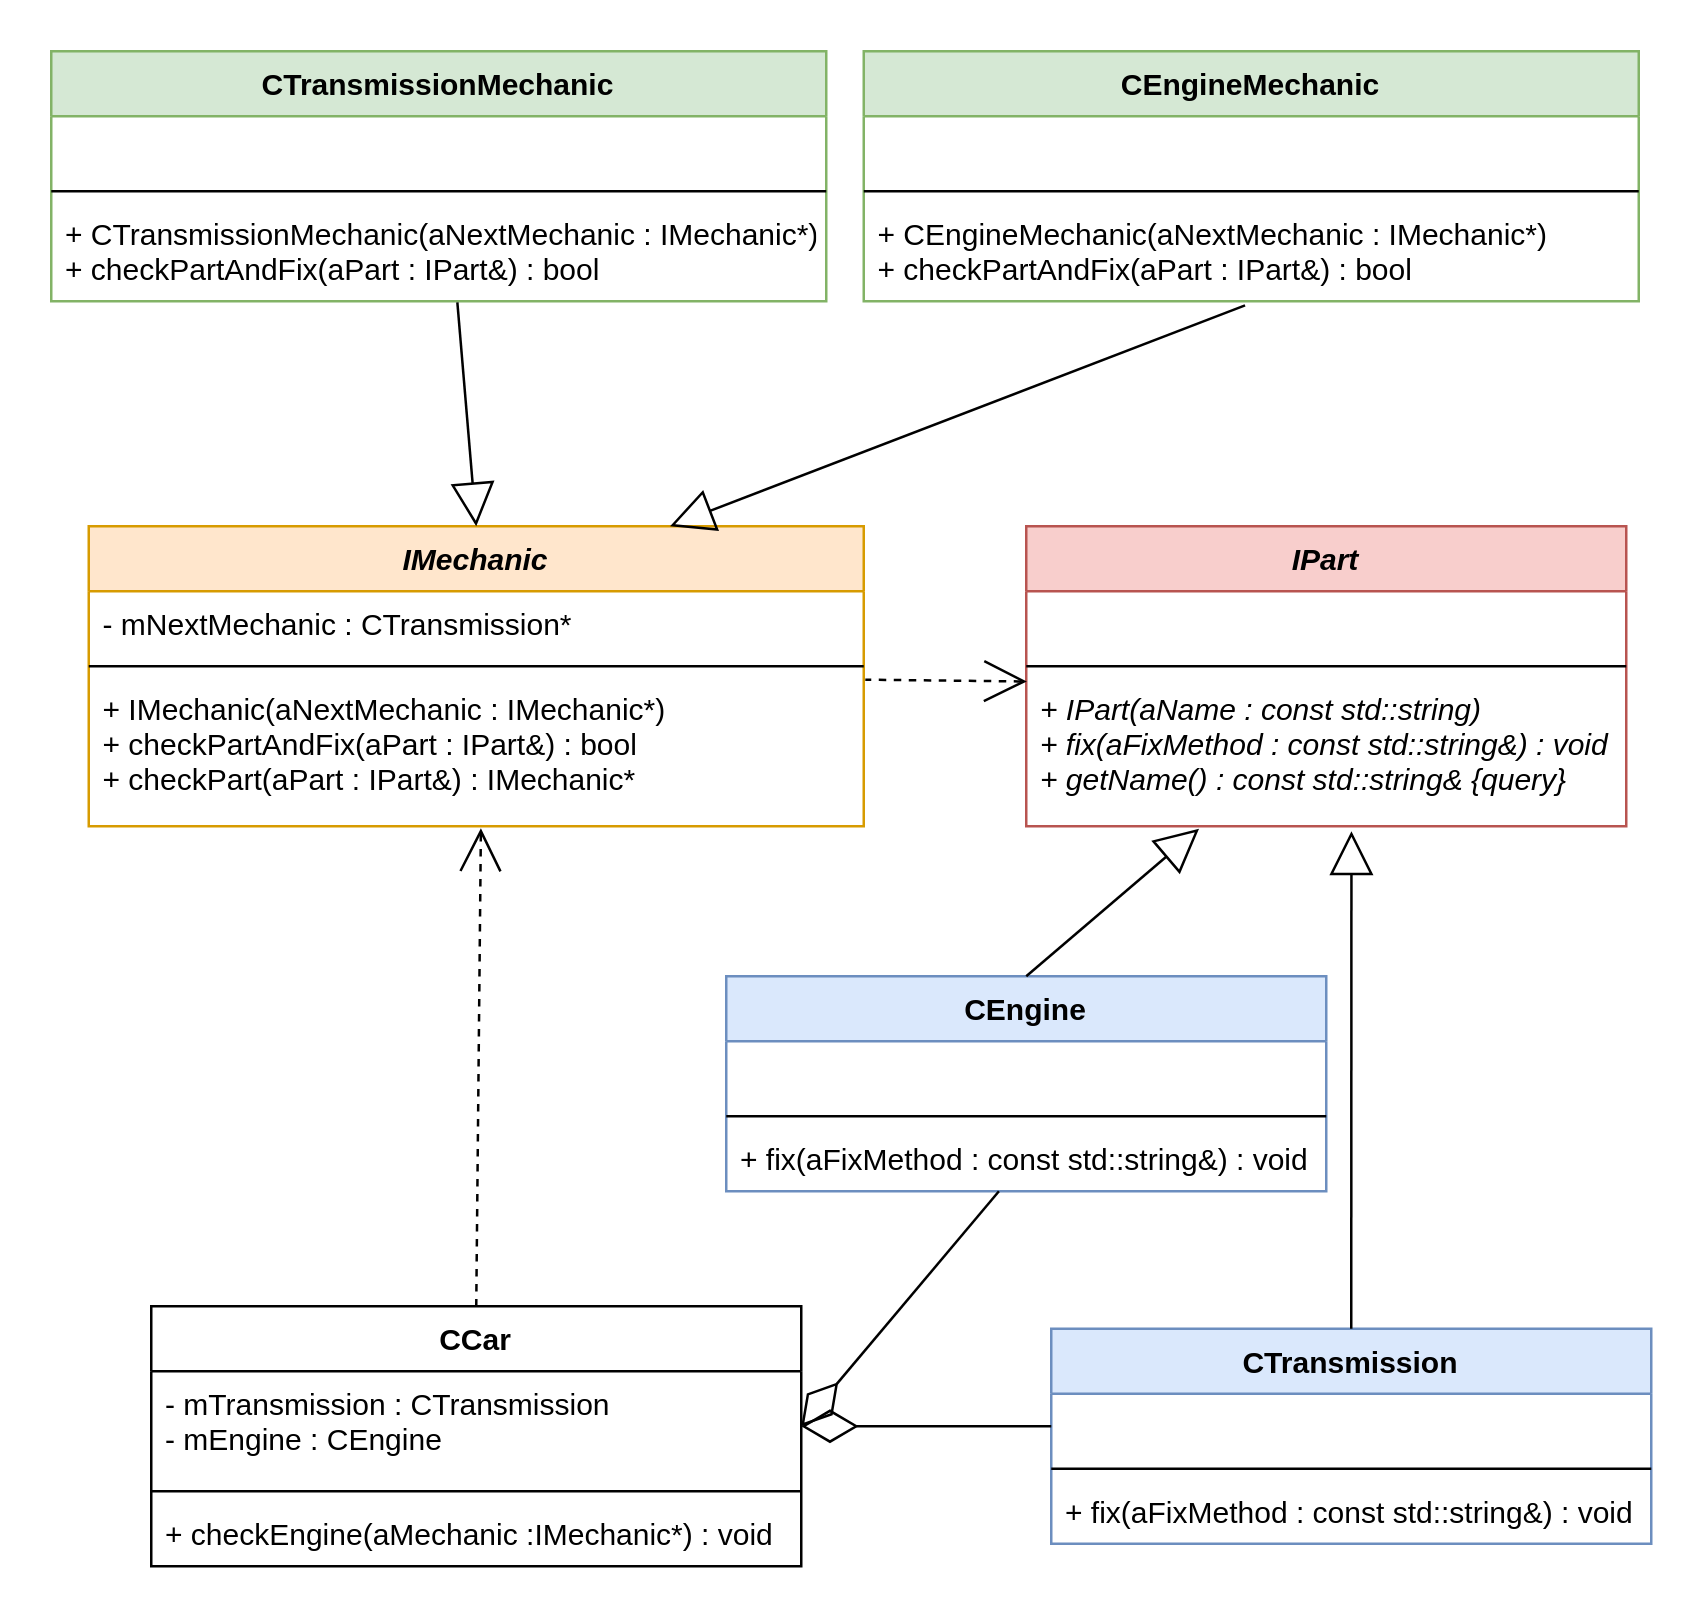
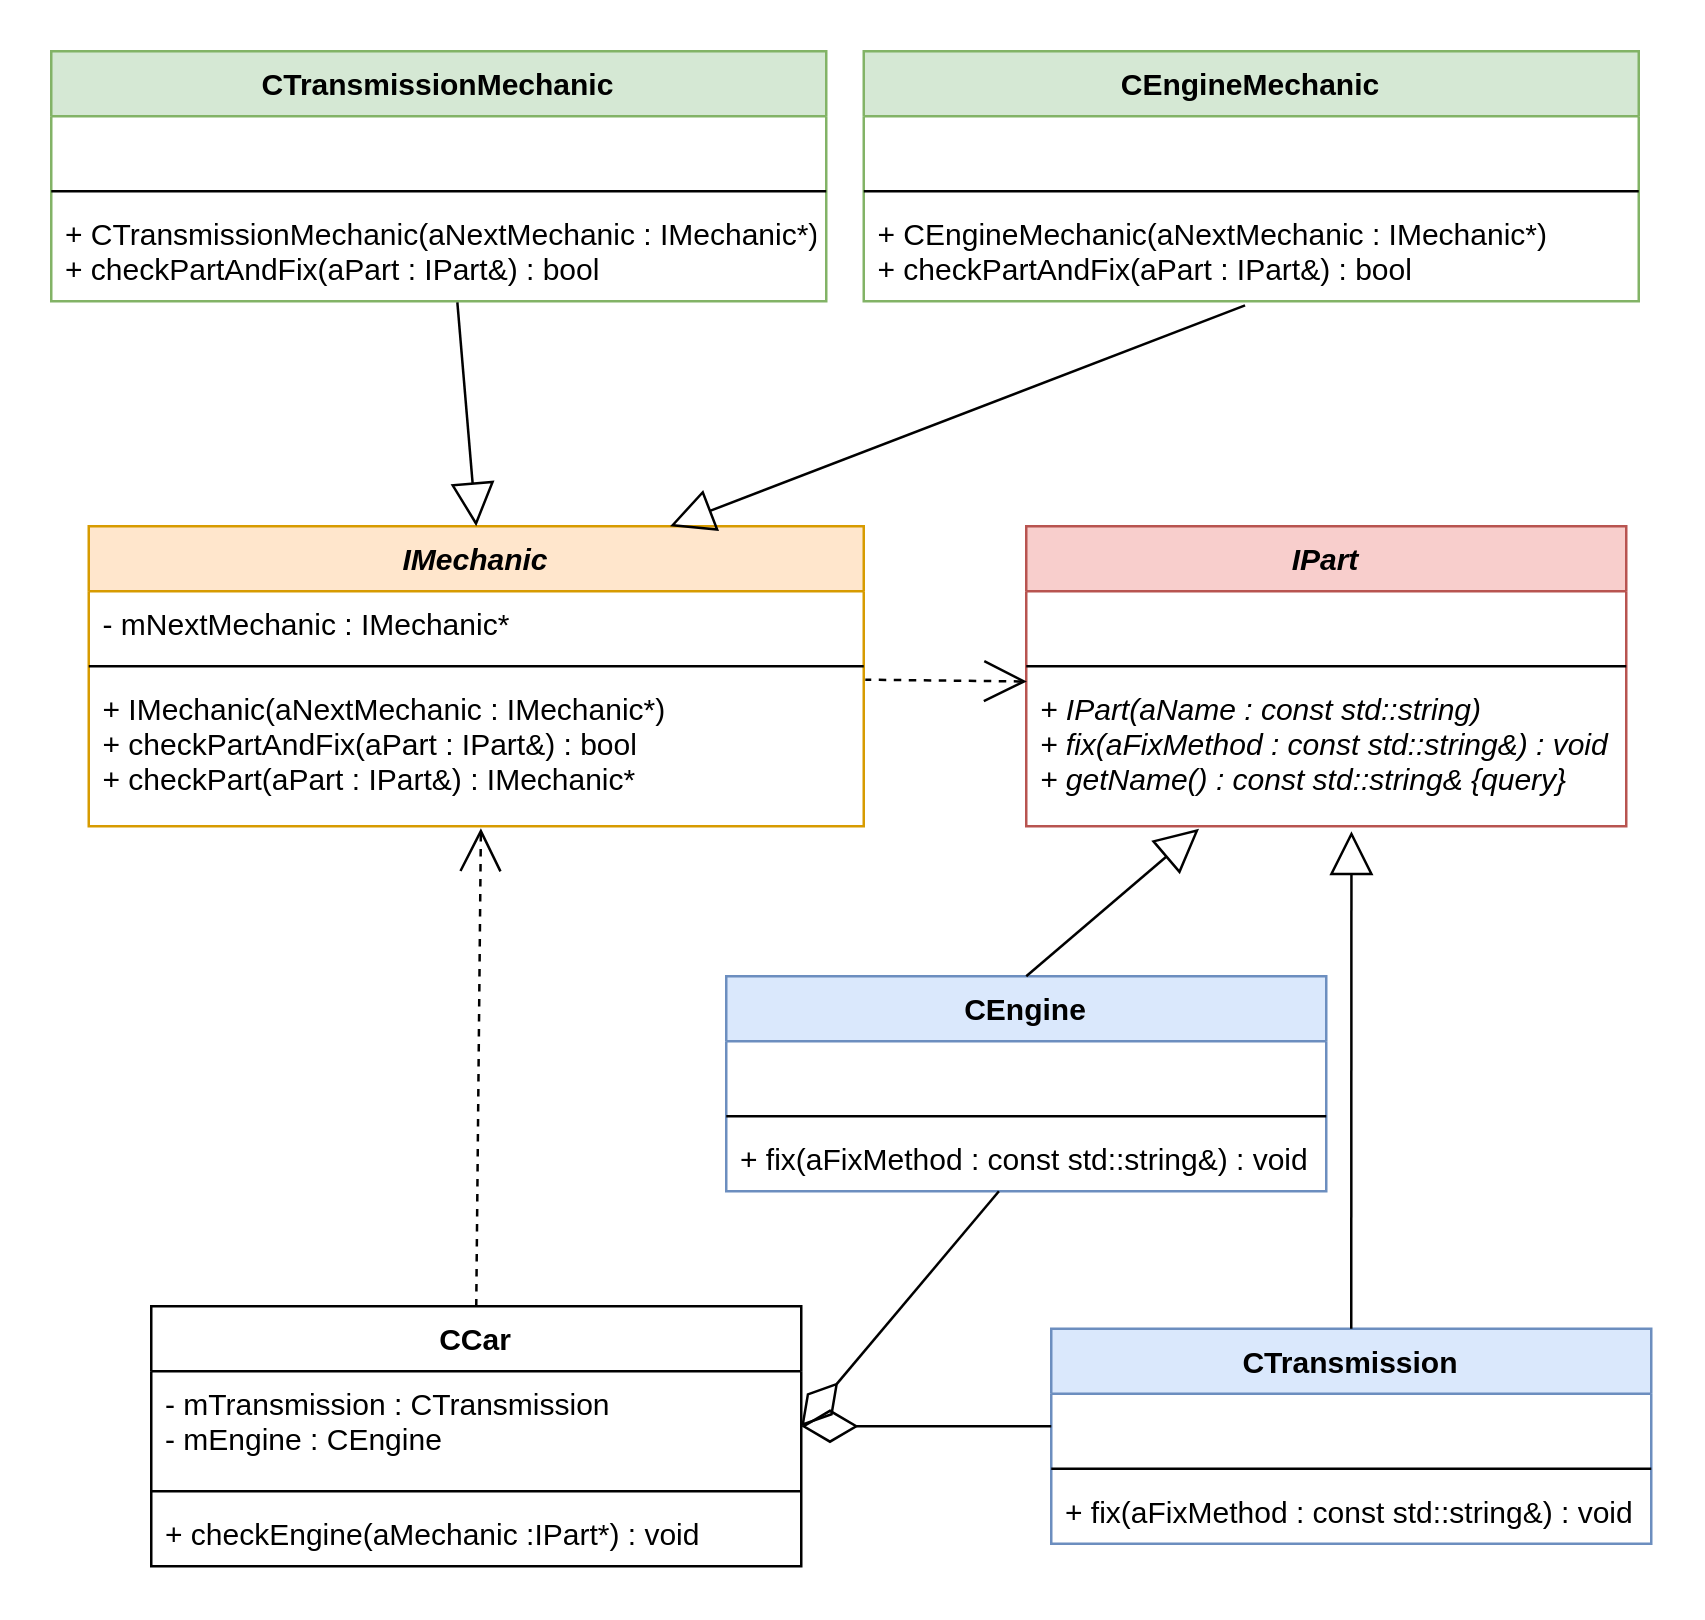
node "- mNextMechanic : CTransmission*": label "- mNextMechanic : CTransmission*" -> "- mNextMechanic : IMechanic*"
node "+ checkEngine(aMechanic :IMechanic*) : void": label "+ checkEngine(aMechanic :IMechanic*) : void" -> "+ checkEngine(aMechanic :IPart*) : void"
